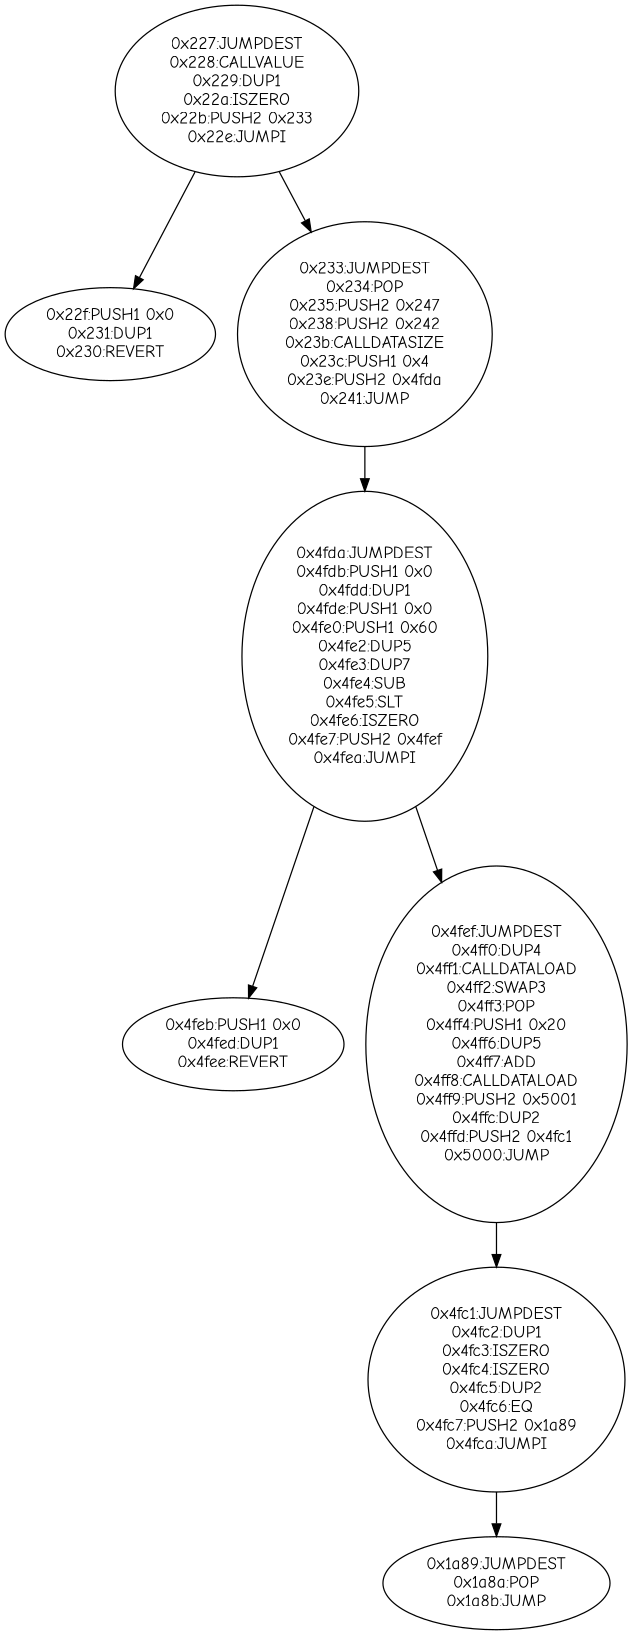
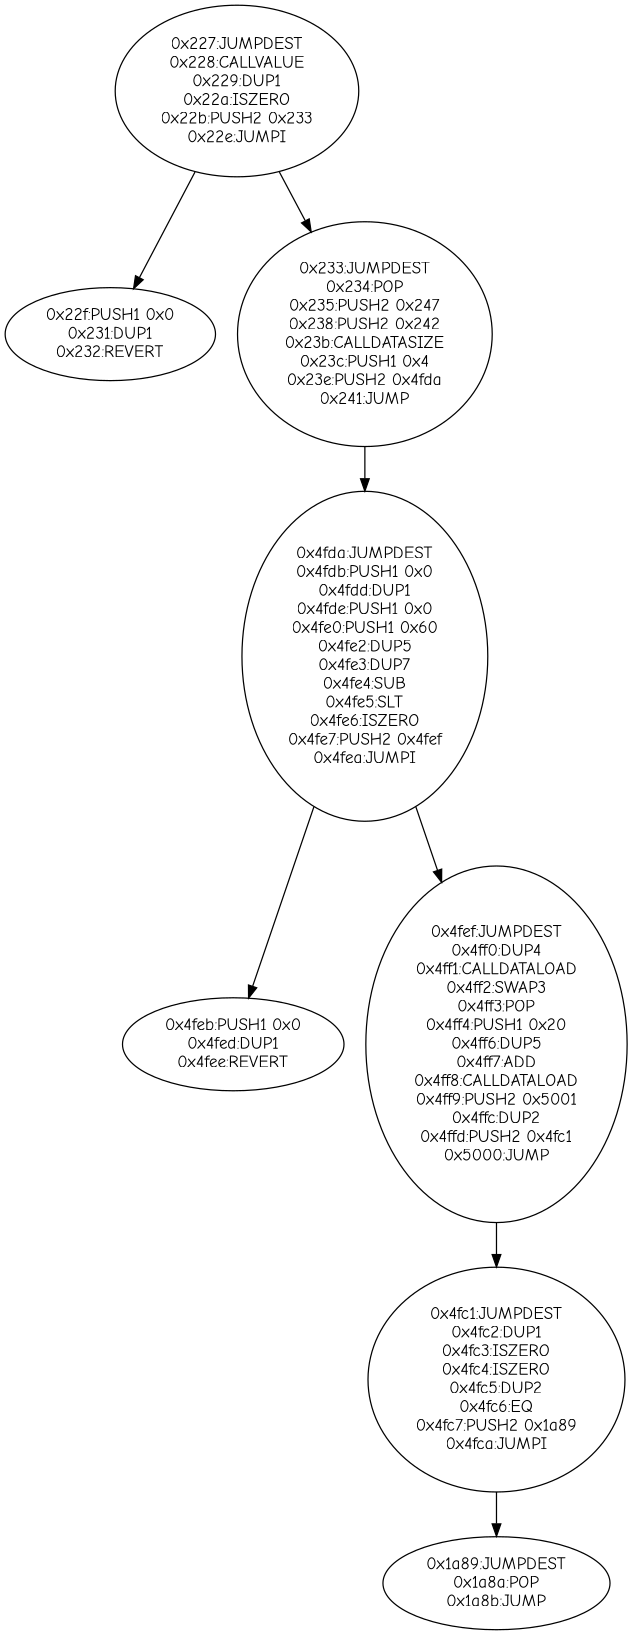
node "0x22f:PUSH1 0x0 0x231:DUP1 0x230:REVERT": label "0x22f:PUSH1 0x0 0x231:DUP1 0x230:REVERT" -> "0x22f:PUSH1 0x0 0x231:DUP1 0x232:REVERT"
